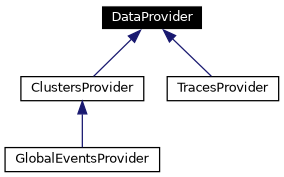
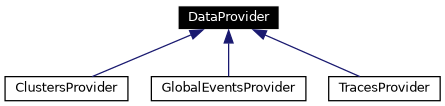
edge "GlobalEventsProvider" -> "ClustersProvider": now "GlobalEventsProvider" -> "DataProvider"
